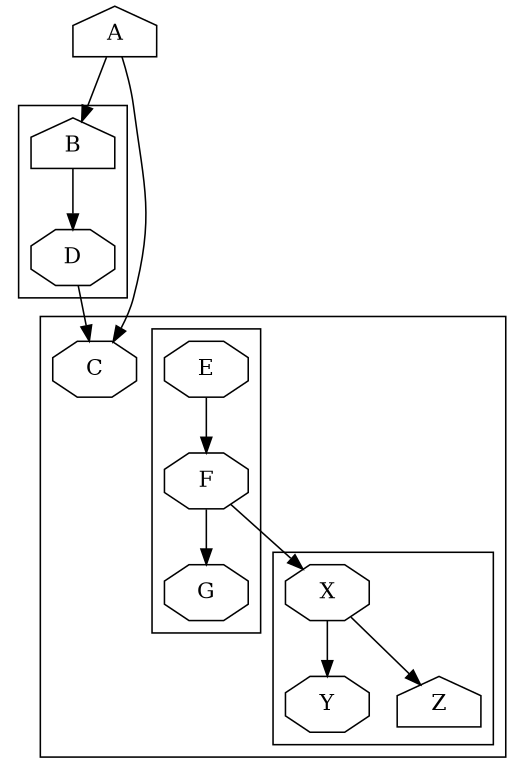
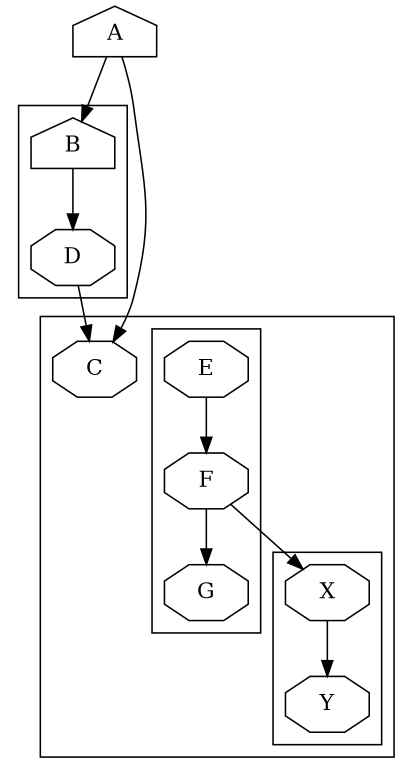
node "Z": removed
